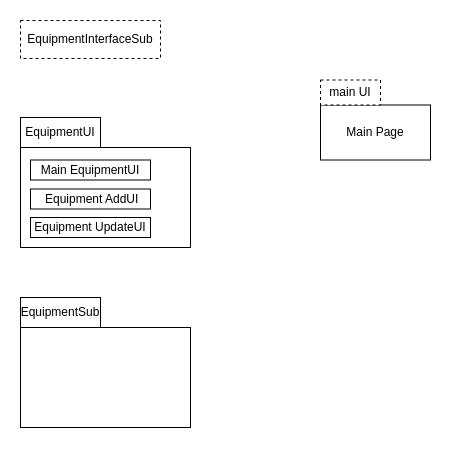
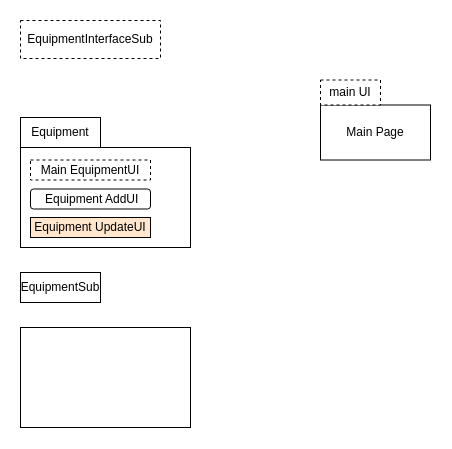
node "EquipmentUI": label "EquipmentUI" -> "Equipment"
node "Main EquipmentUI": style solid -> dashed
node "Equipment AddUI": shape rectangle -> rounded rectangle
node "Equipment UpdateUI": fillcolor #ffffff -> #ffe6cc
node "EquipmentSub": moved (61, 313) -> (61, 288)
